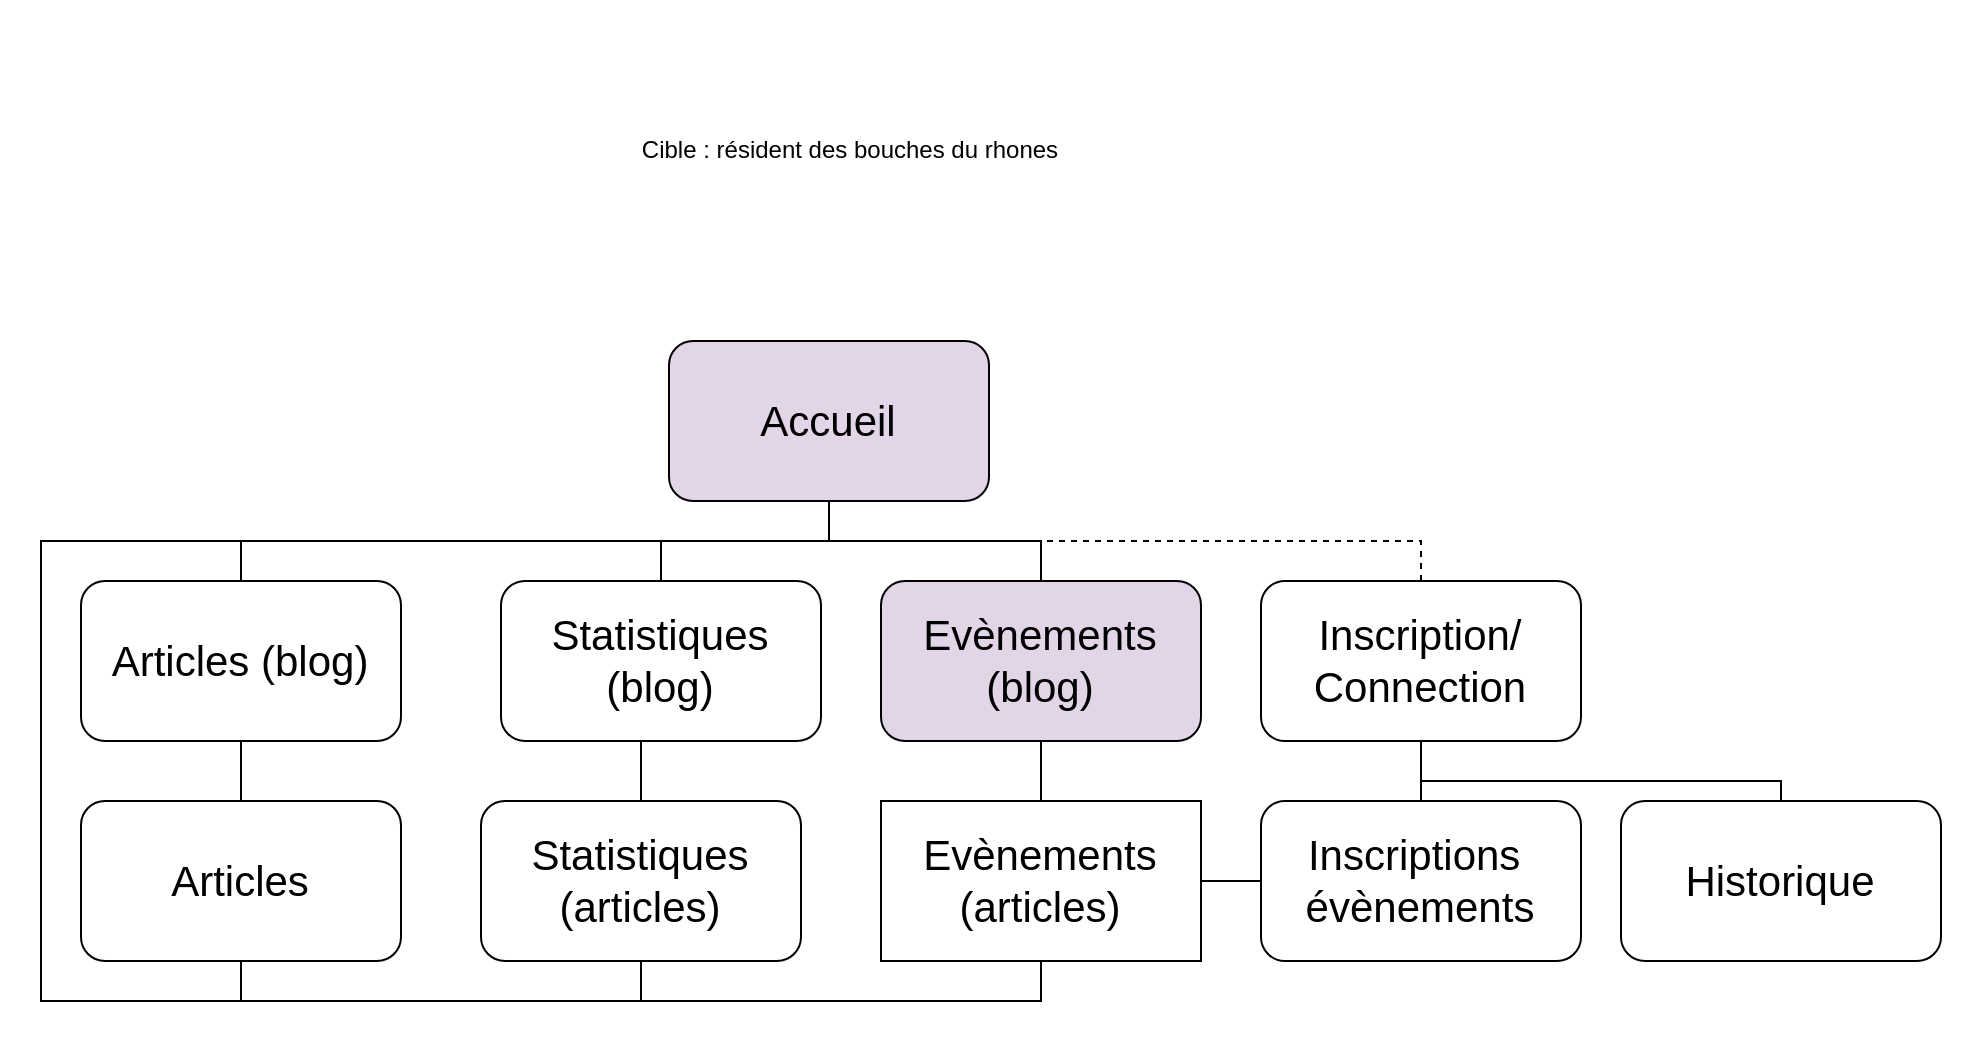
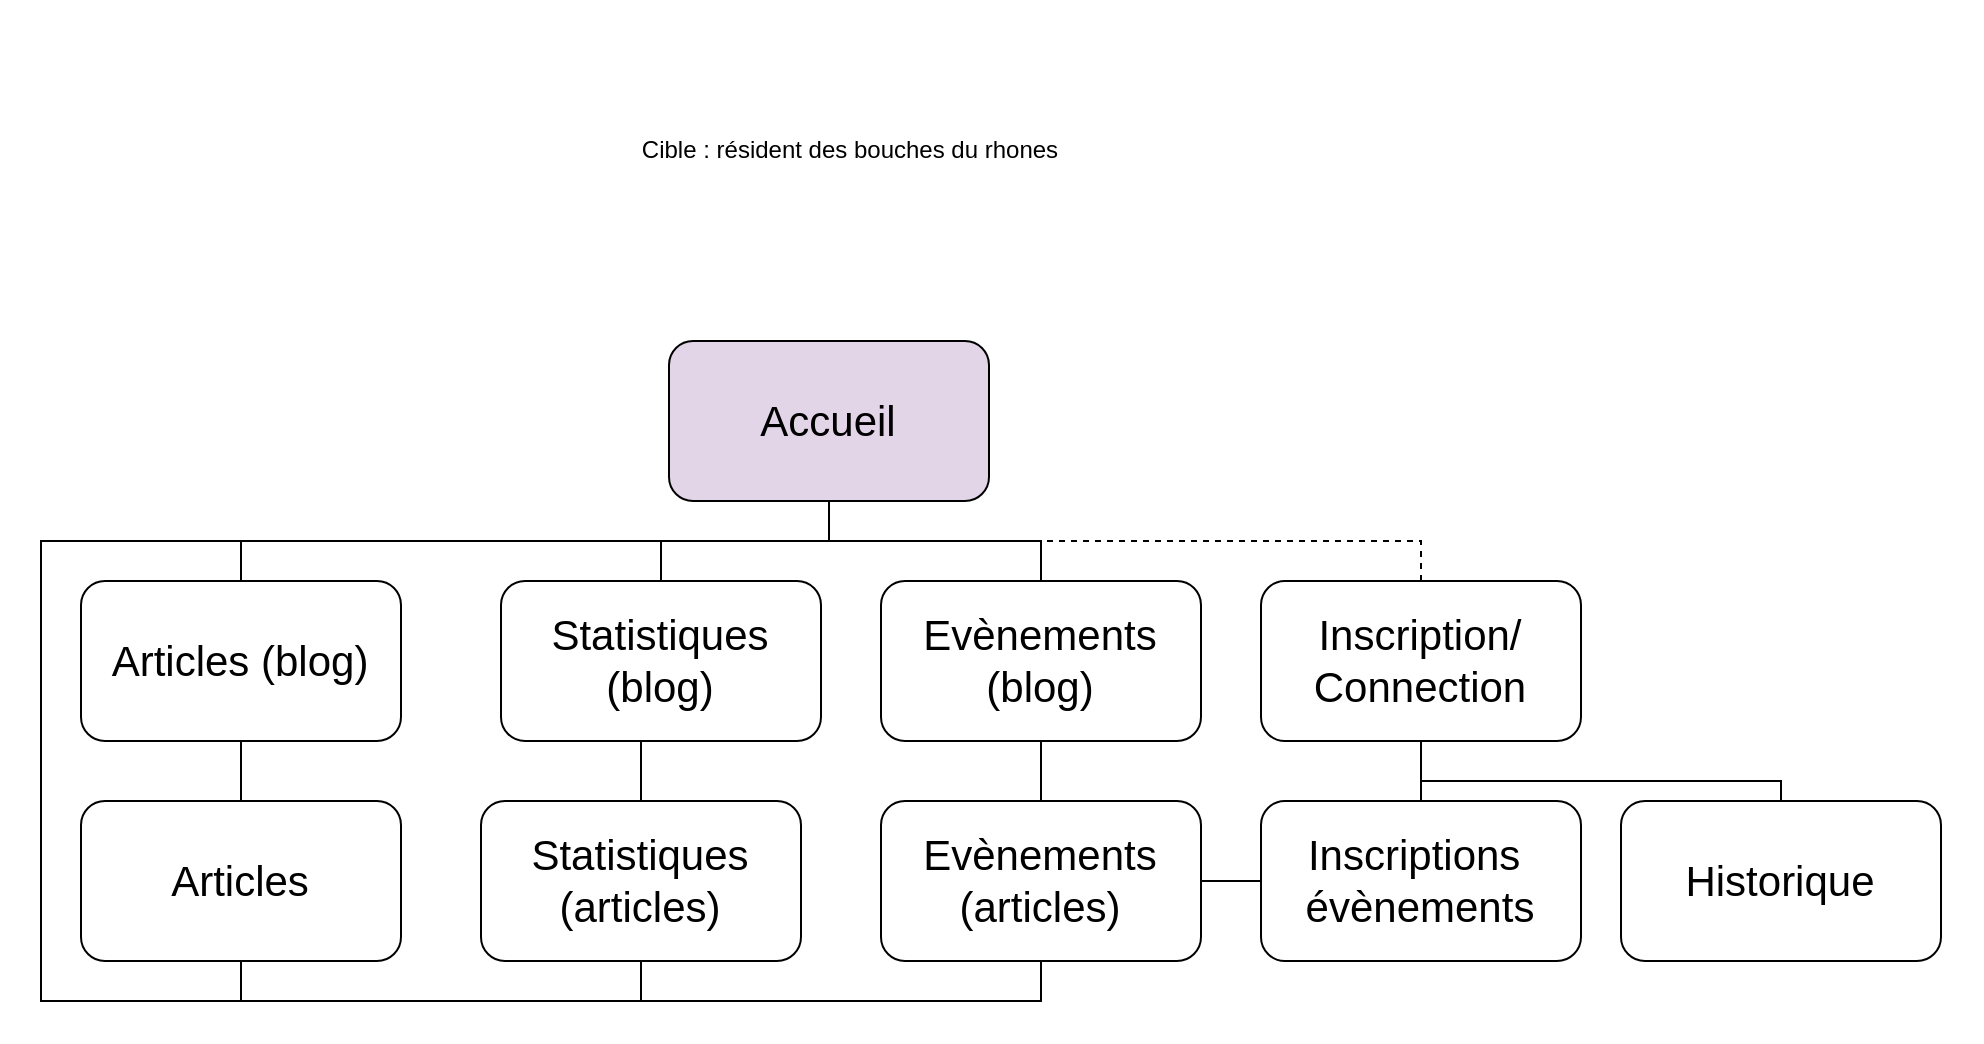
node "Evènements (blog)": fillcolor #e1d5e7 -> #ffffff
node "Evènements (articles)": shape rectangle -> rounded rectangle
